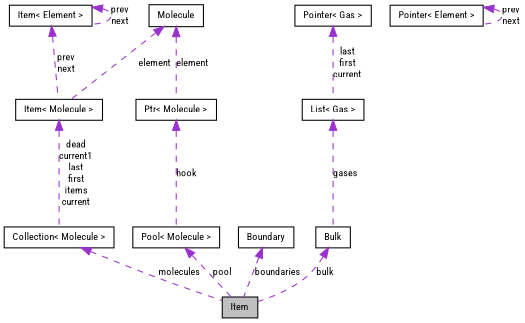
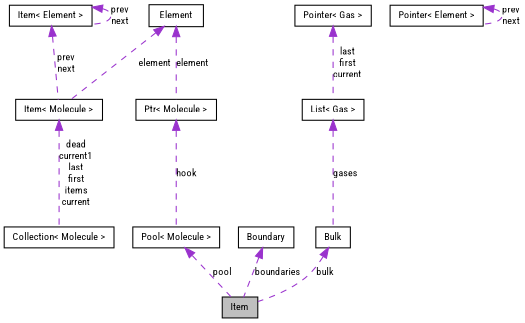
node "Molecule": label "Molecule" -> "Element"
edge "Item" -> "Collection< Molecule >": removed, label "molecules"
